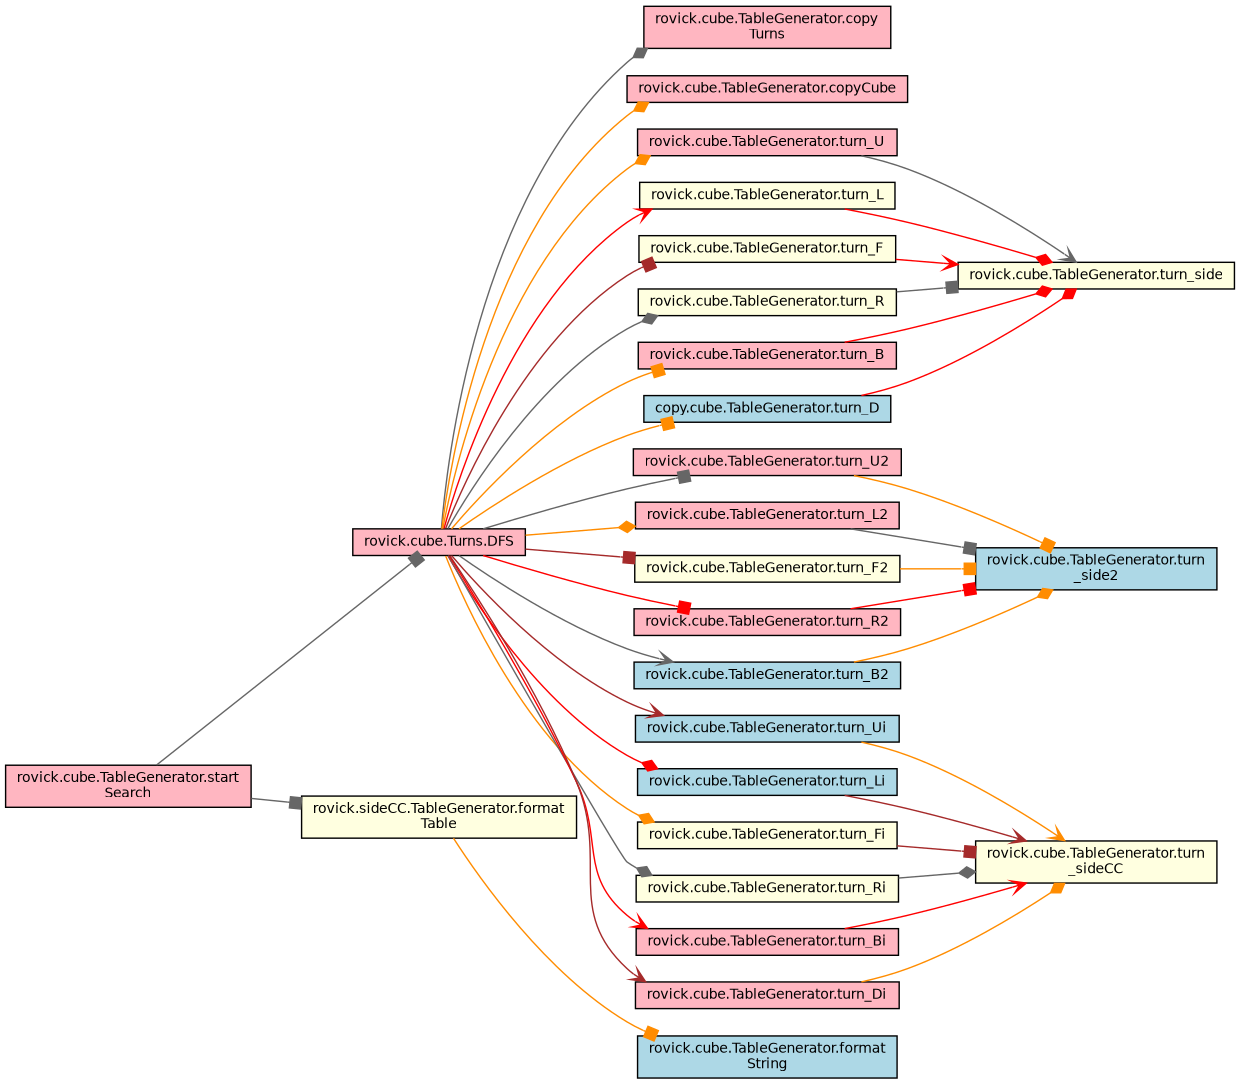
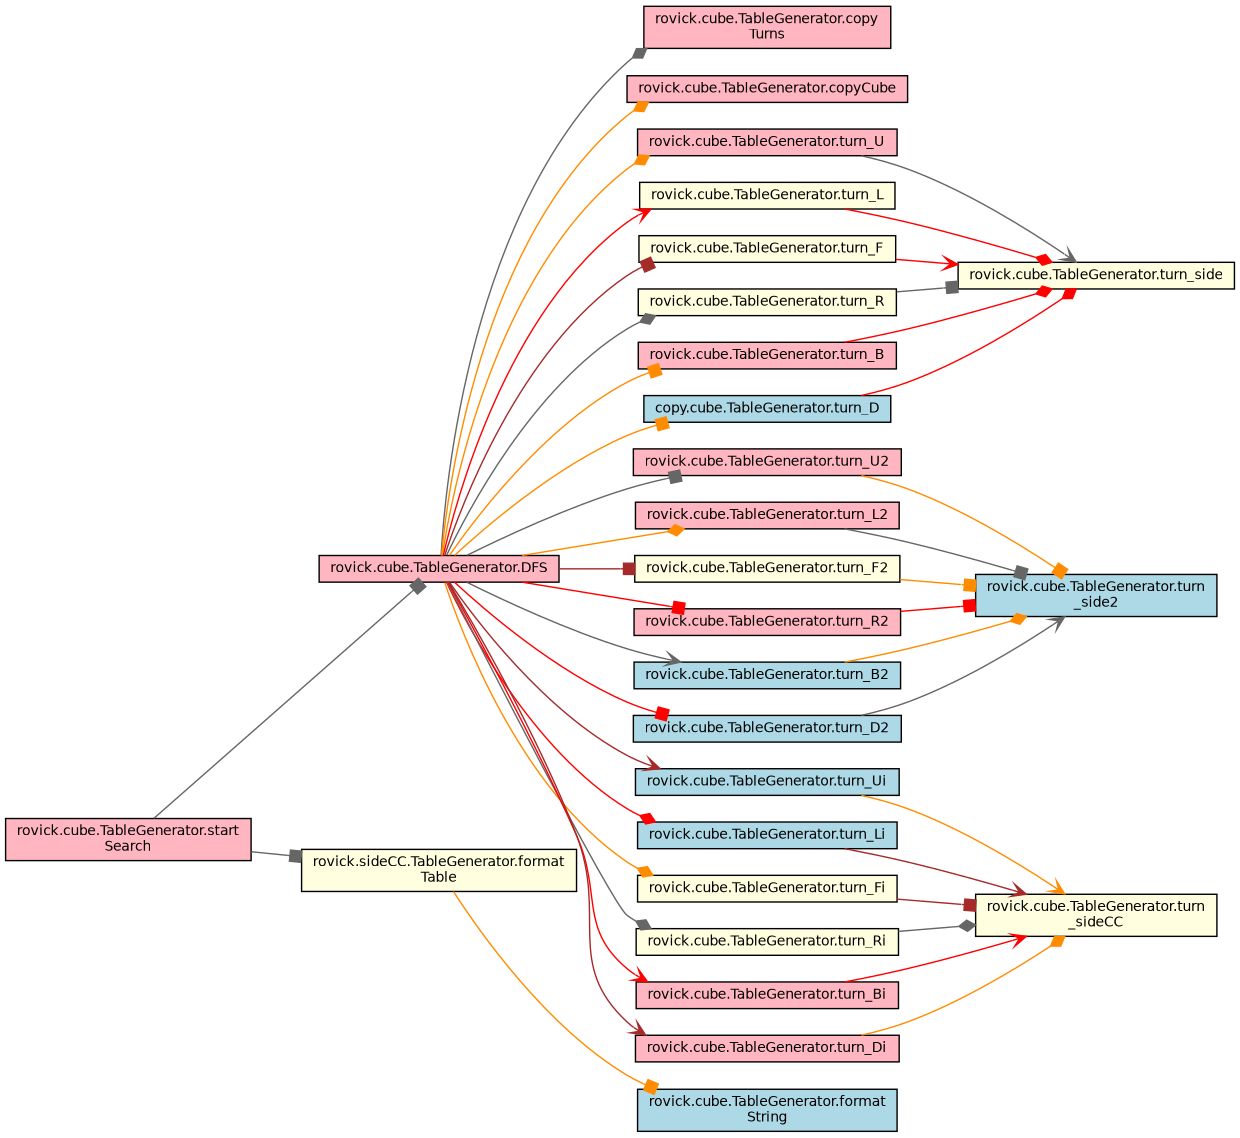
node "rovick.cube.Turns.DFS": label "rovick.cube.Turns.DFS" -> "rovick.cube.TableGenerator.DFS"
node "rovick.cube.TableGenerator.turn_D2": added
